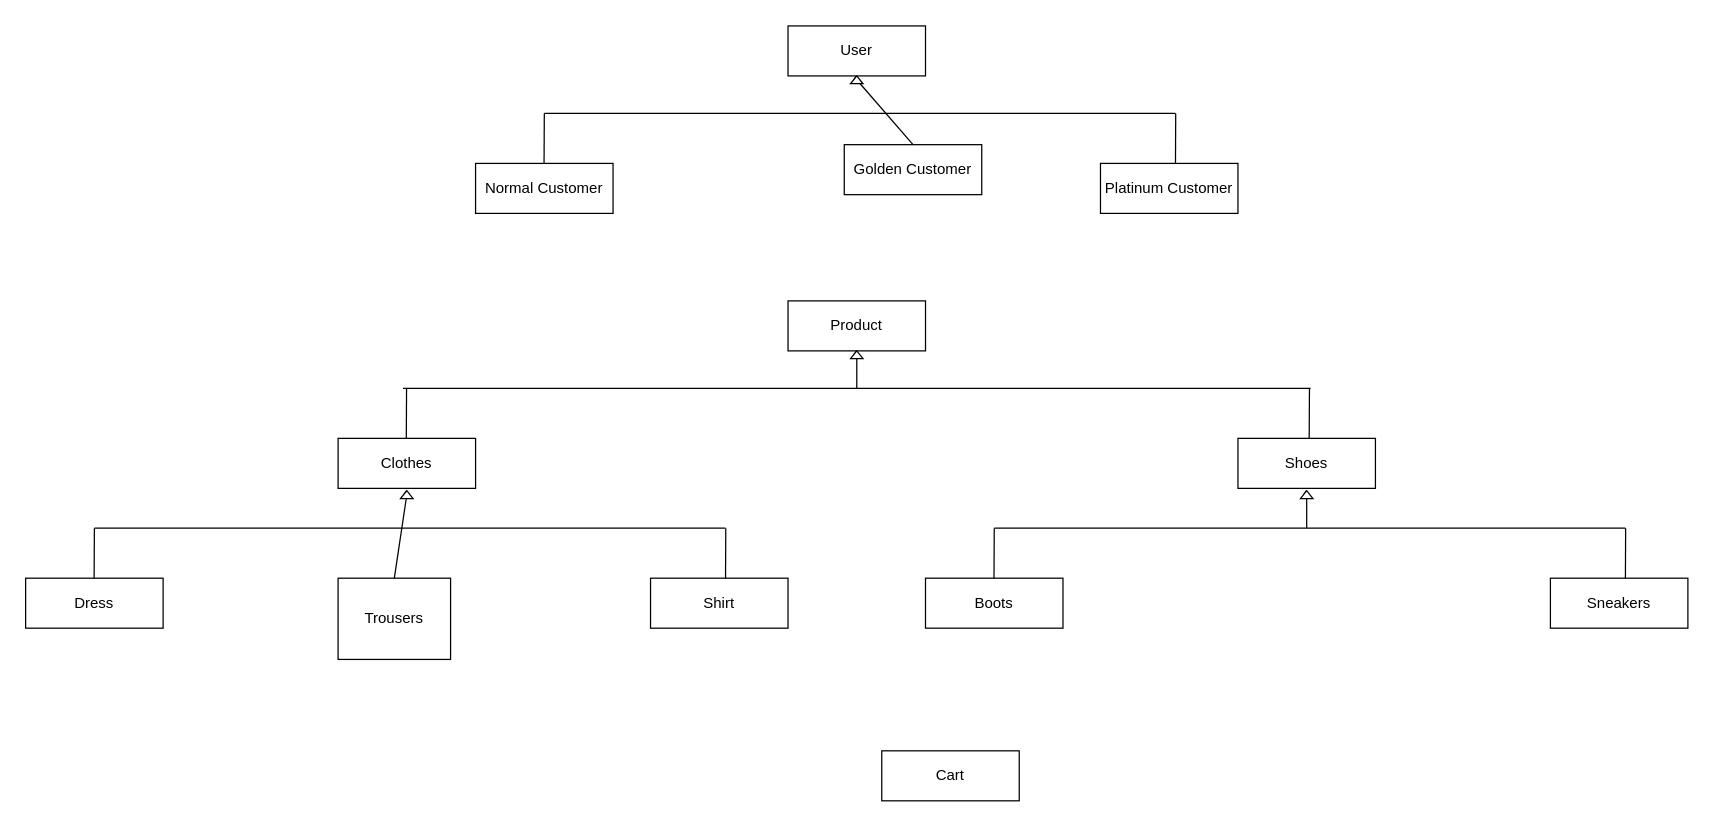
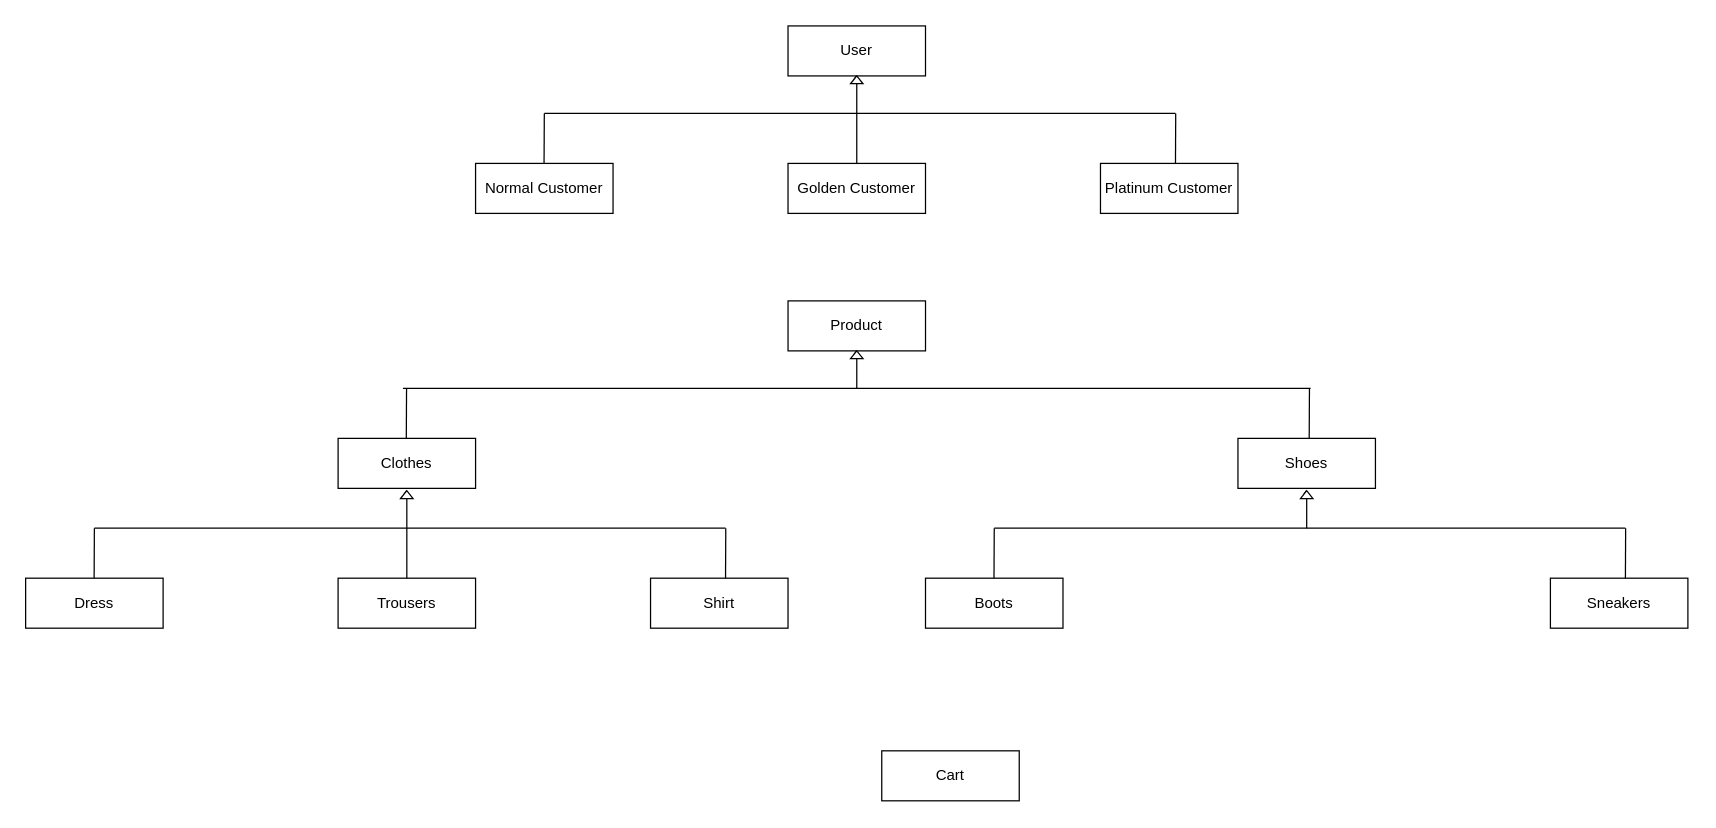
node "Golden Customer": moved (913, 169) -> (857, 188)
node "Trousers": size 113x81 -> 138x50
